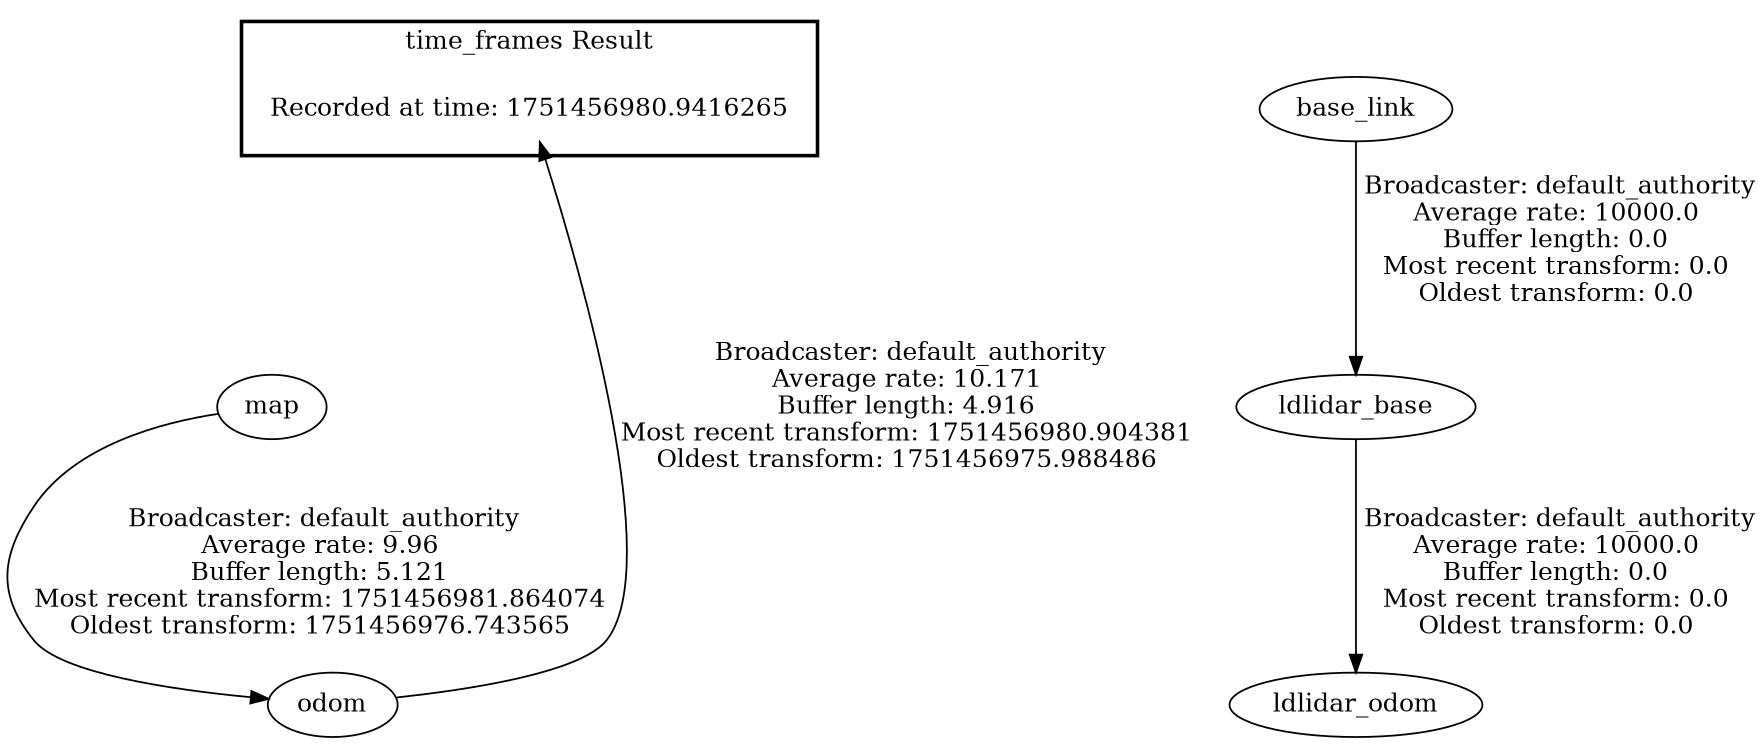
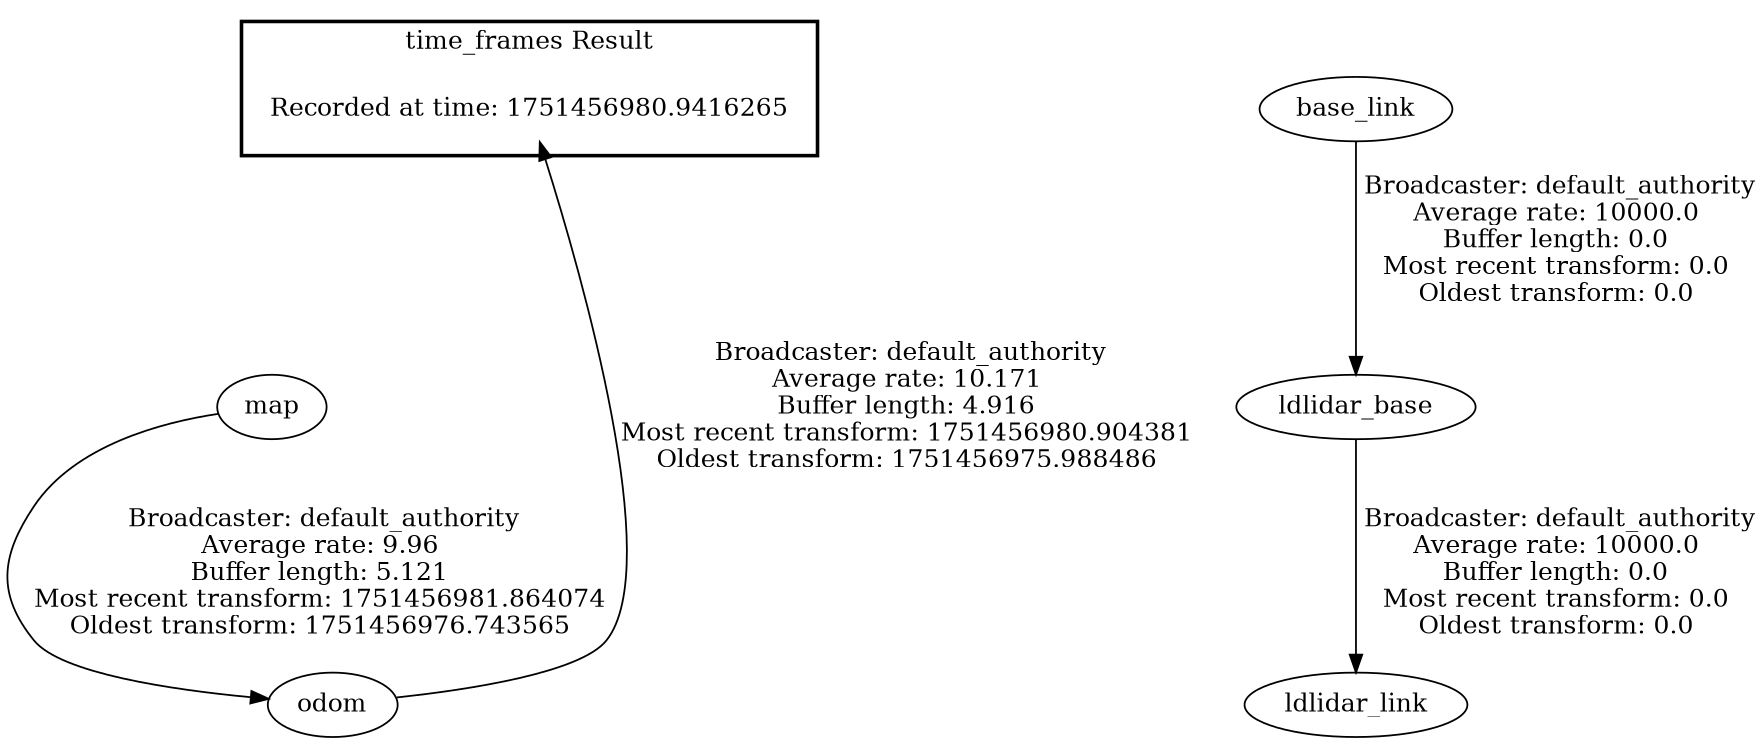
node "ldlidar_odom": label "ldlidar_odom" -> "ldlidar_link"
